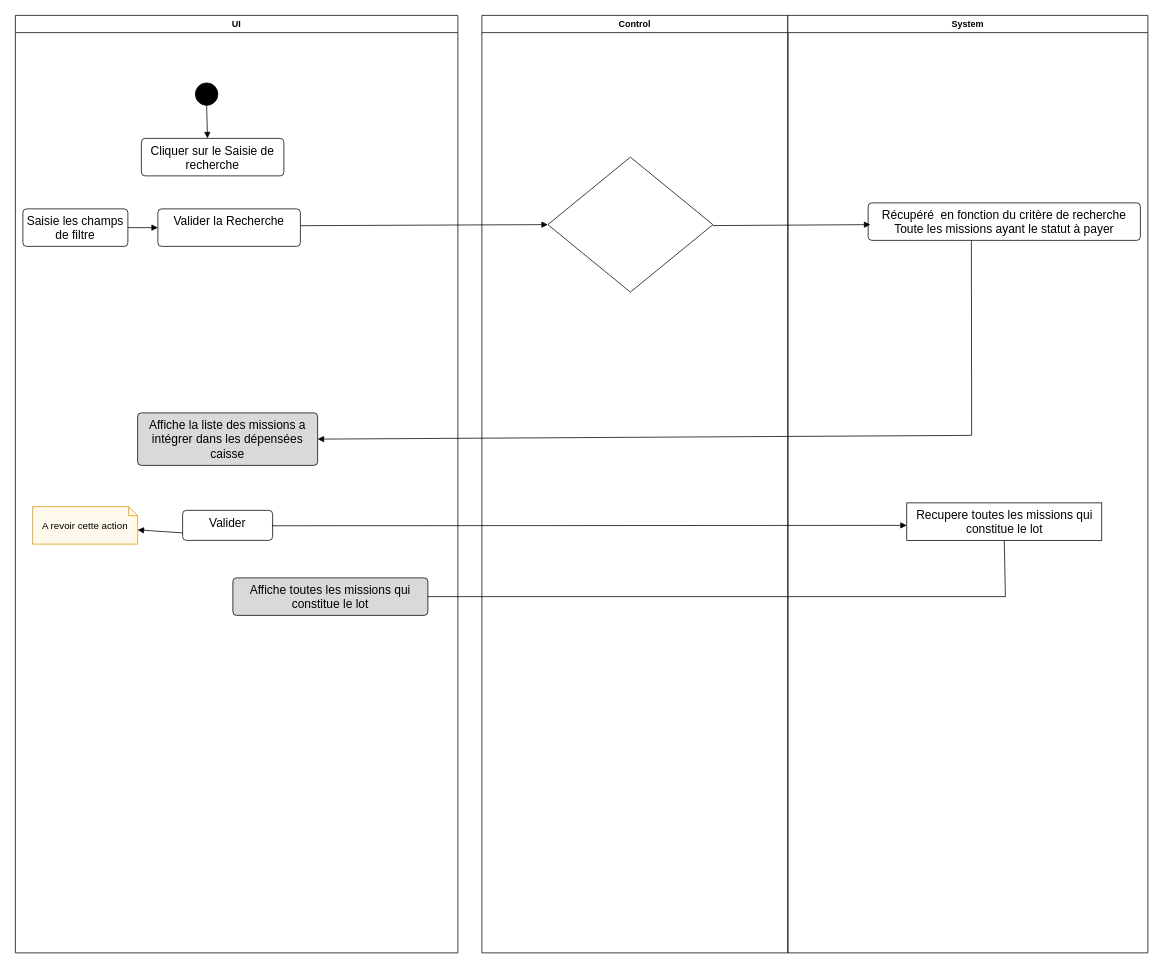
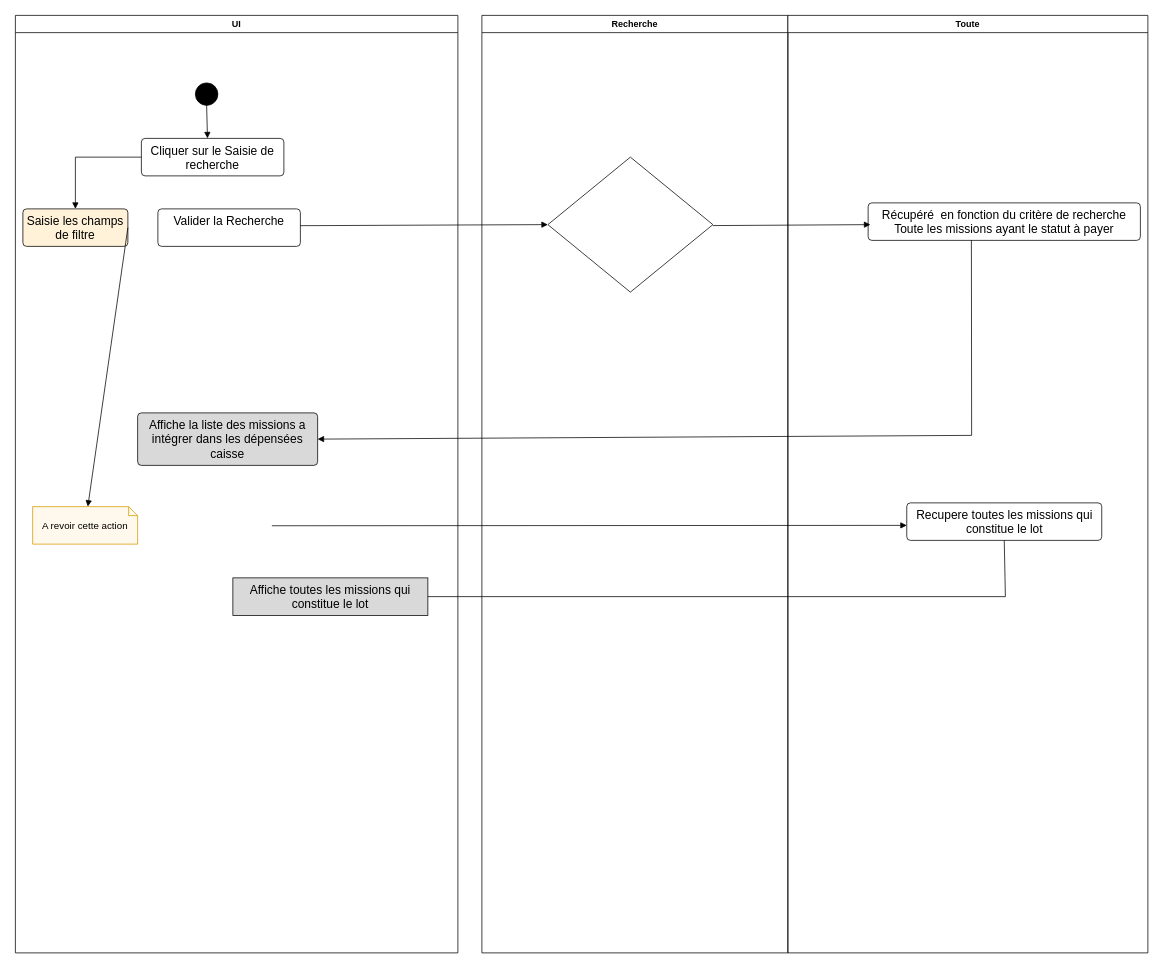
node "Control": label "Control" -> "Recherche"
node "System": label "System" -> "Toute"
edge "Cliquer sur le Saisie de recherche" -> "Saisie les champs de filtre": added
node "Saisie les champs de filtre": fillcolor #ffffff -> #fff2d9
edge "Saisie les champs de filtre" -> "Valider la Recherche": now "Saisie les champs de filtre" -> "A revoir cette action"
node "Recupere toutes les missions qui constitue le lot": shape rectangle -> rounded rectangle
node "Valider": removed
edge "Valider" -> "A revoir cette action": removed
node "Affiche toutes les missions qui constitue le lot": shape rounded rectangle -> rectangle
